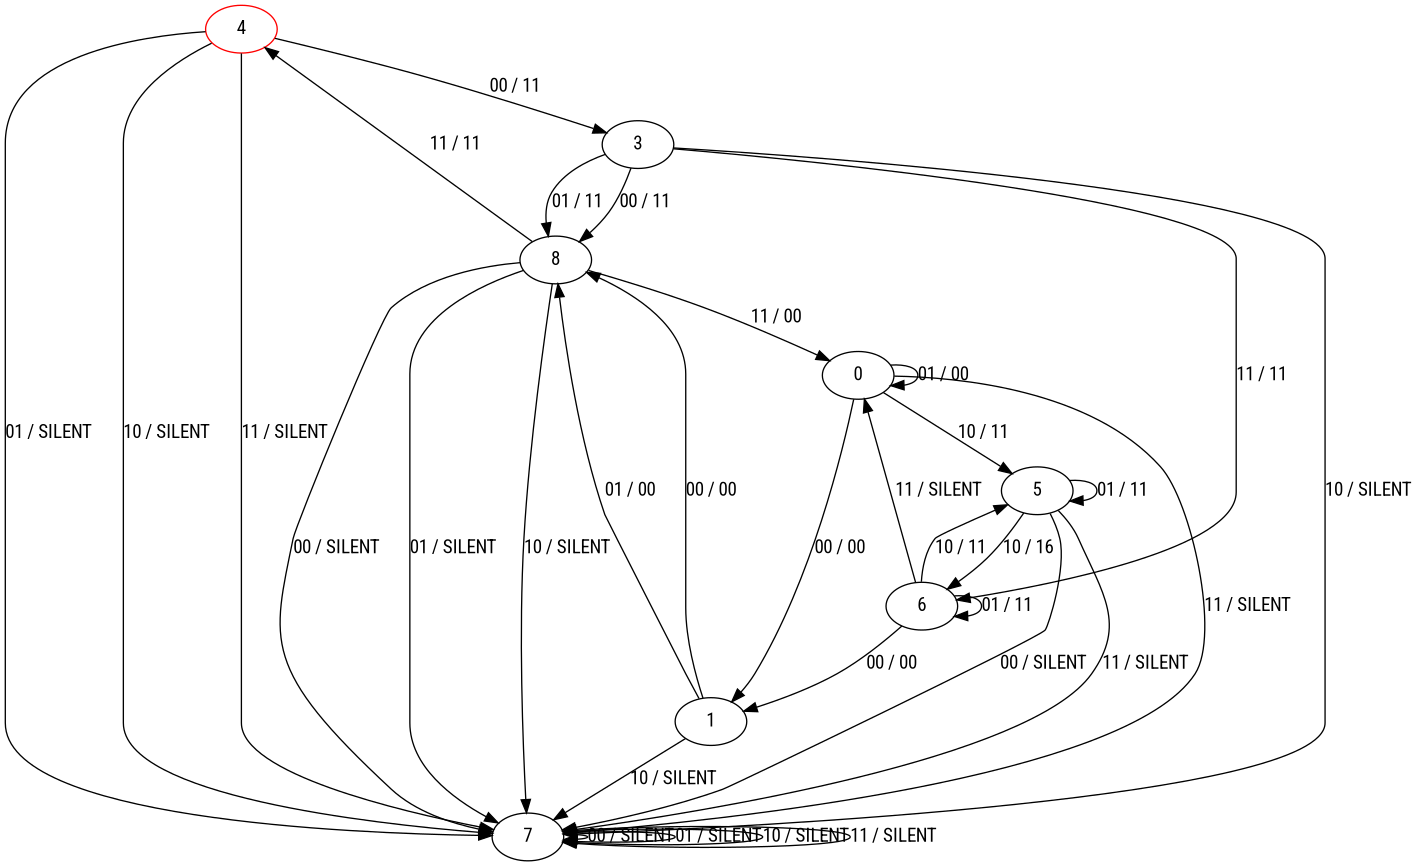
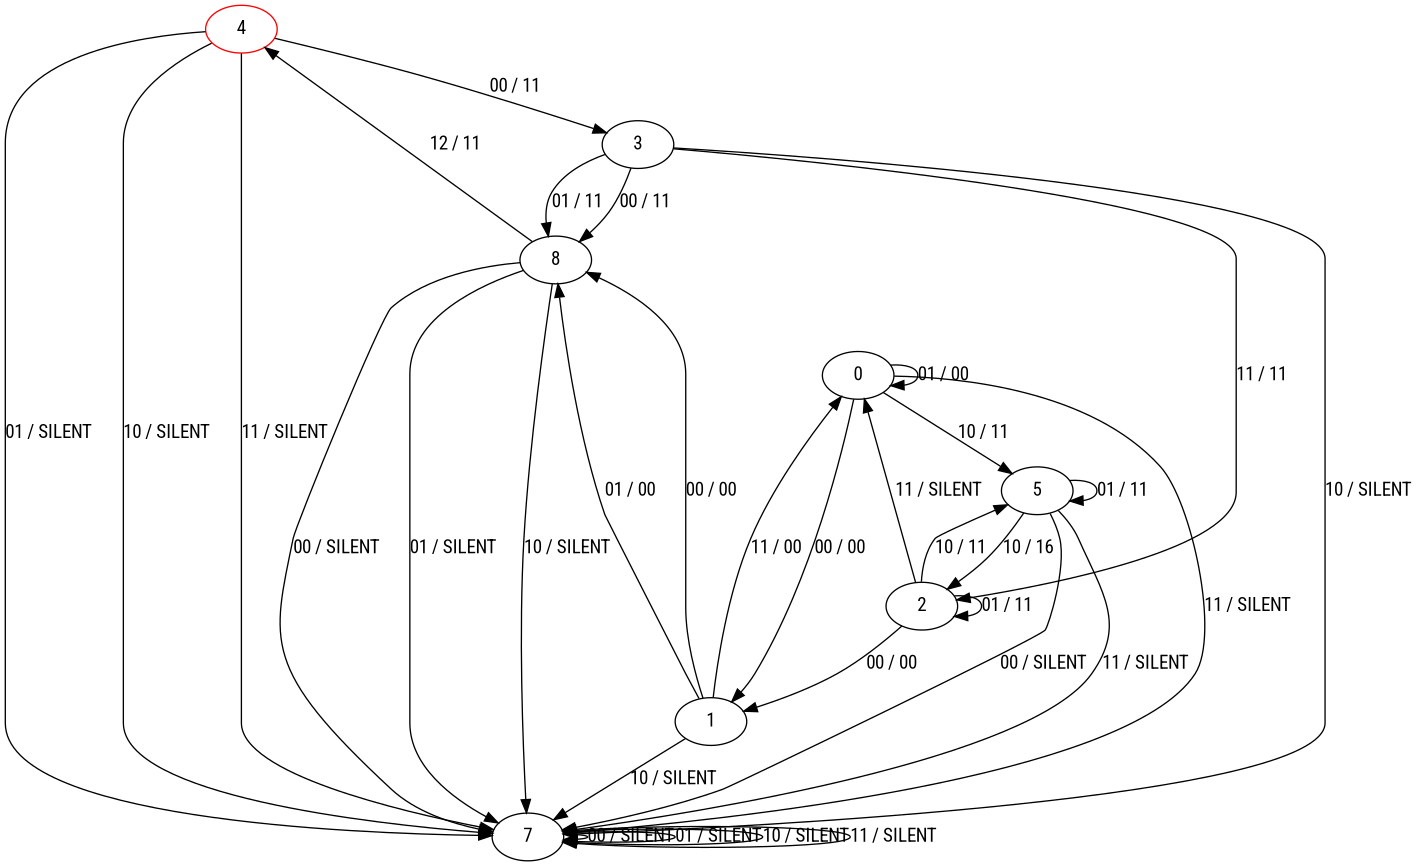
edge "8" -> "4": label "11 / 11" -> "12 / 11"
edge "8" -> "0": now "1" -> "0"
node "6": label "6" -> "2"
